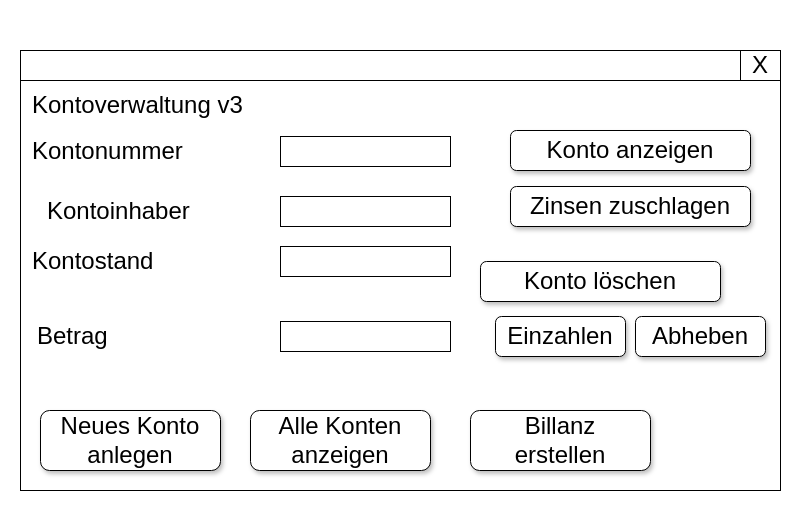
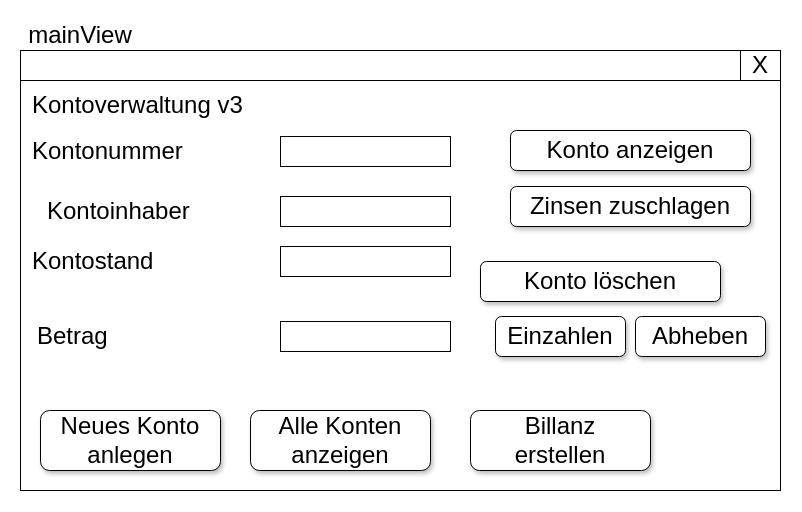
node "mainView": added
